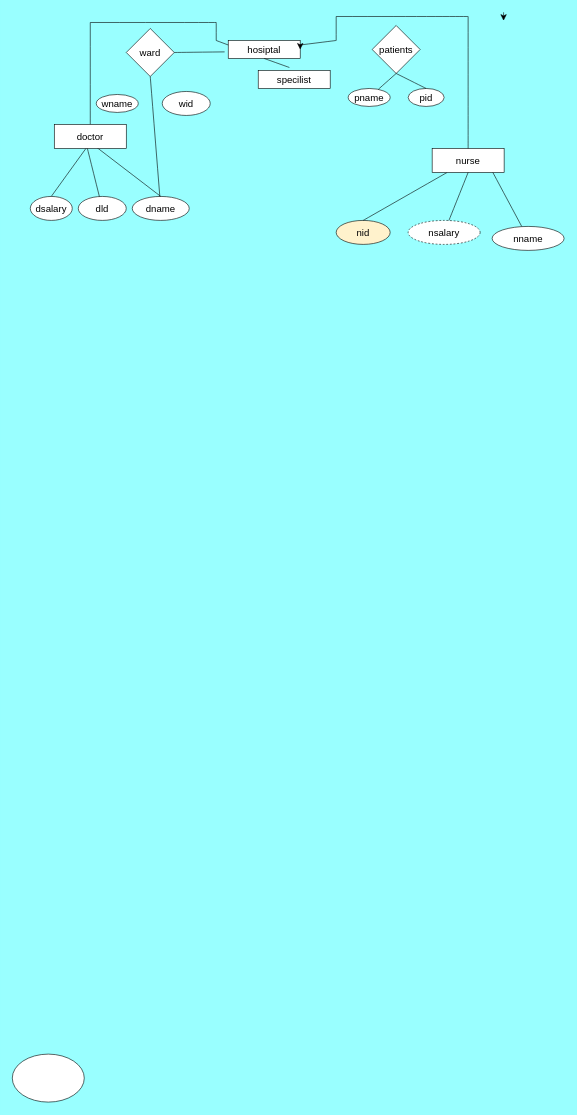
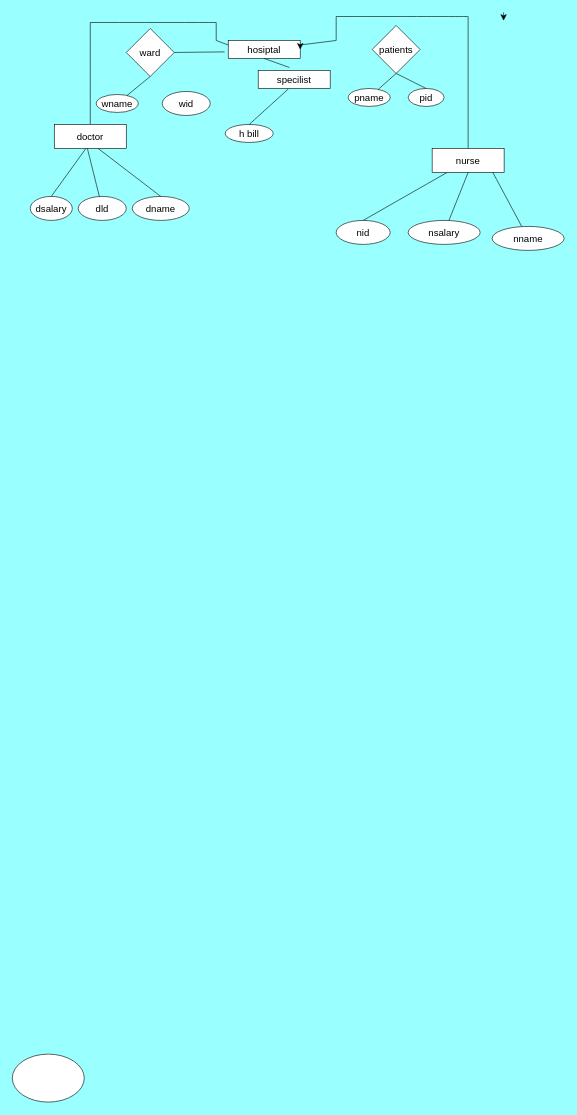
edge "specilist" -- "h bill": added
node "h bill": added
edge "ward" -- "dname": now "ward" -- "wname"
node "nid": fillcolor #fff2cc -> #ffffff
node "nsalary": style dashed -> solid
